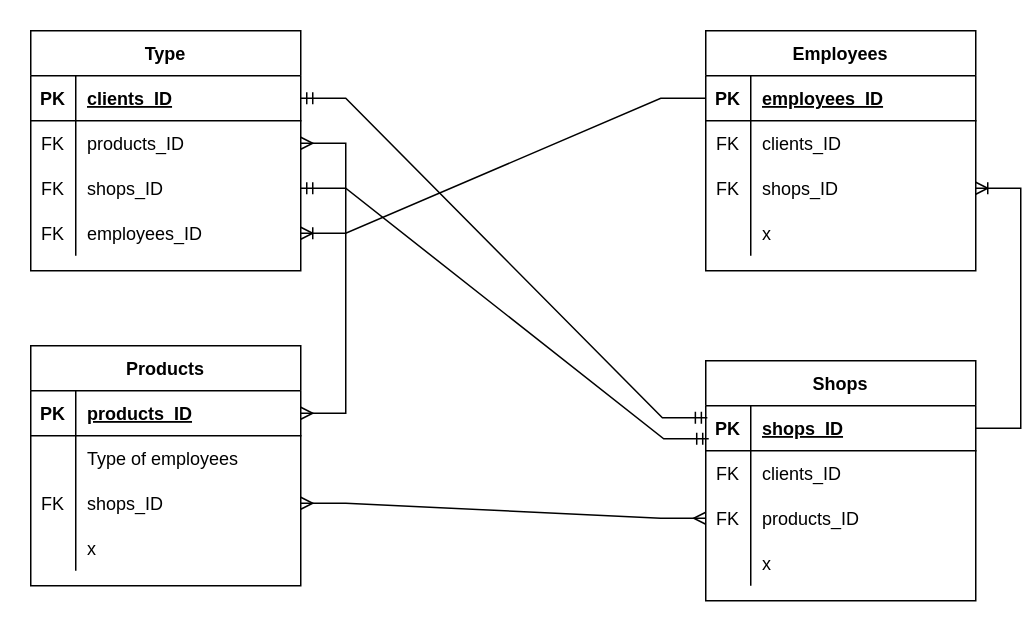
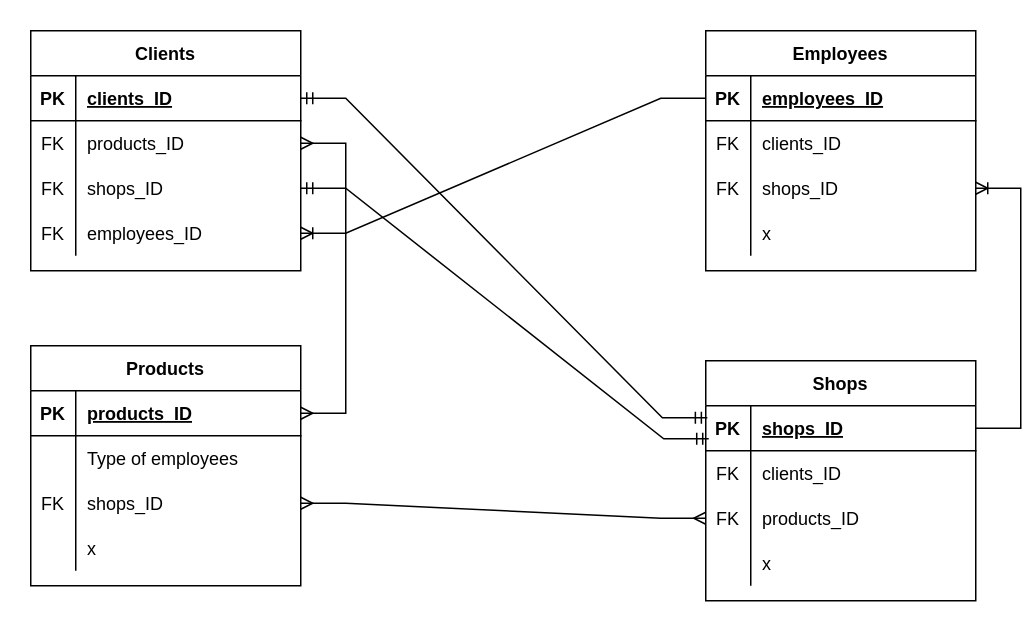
node "Type": label "Type" -> "Clients"
